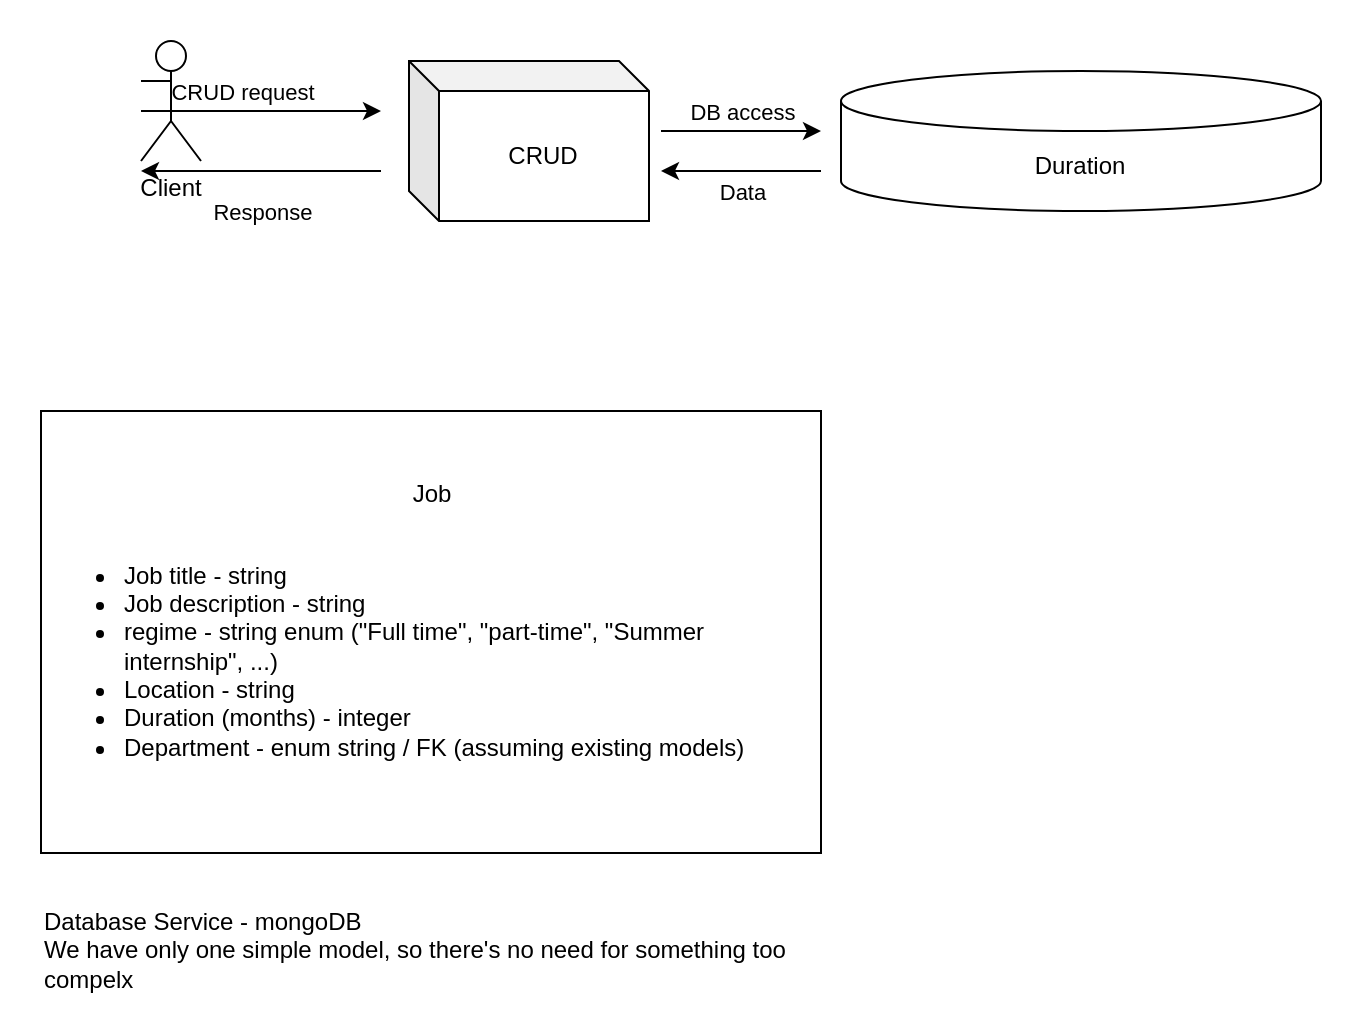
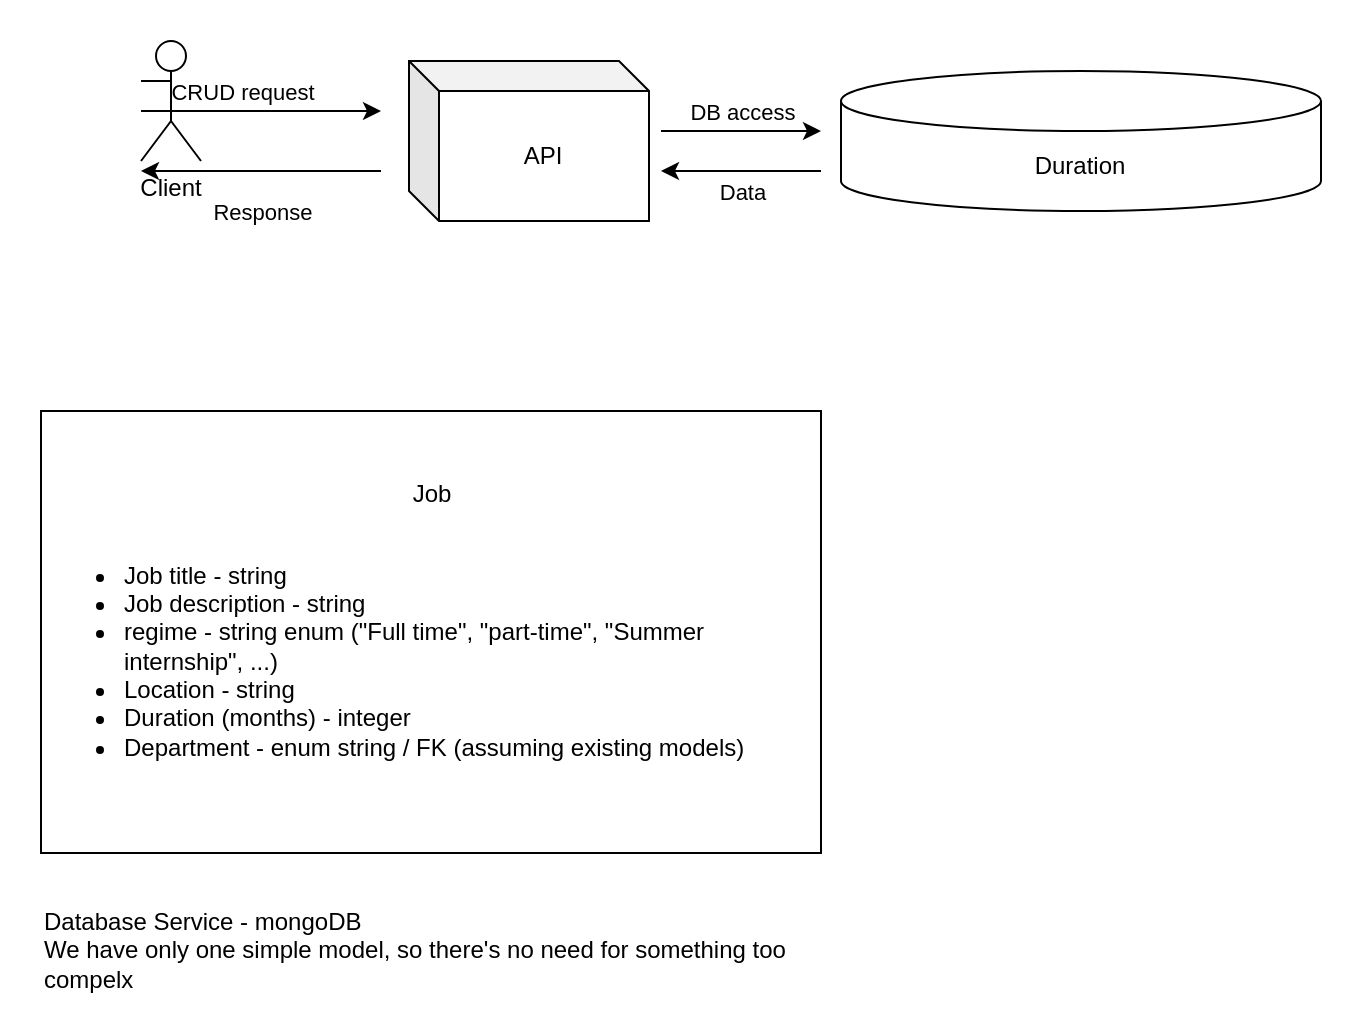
node "CRUD": label "CRUD" -> "API"
